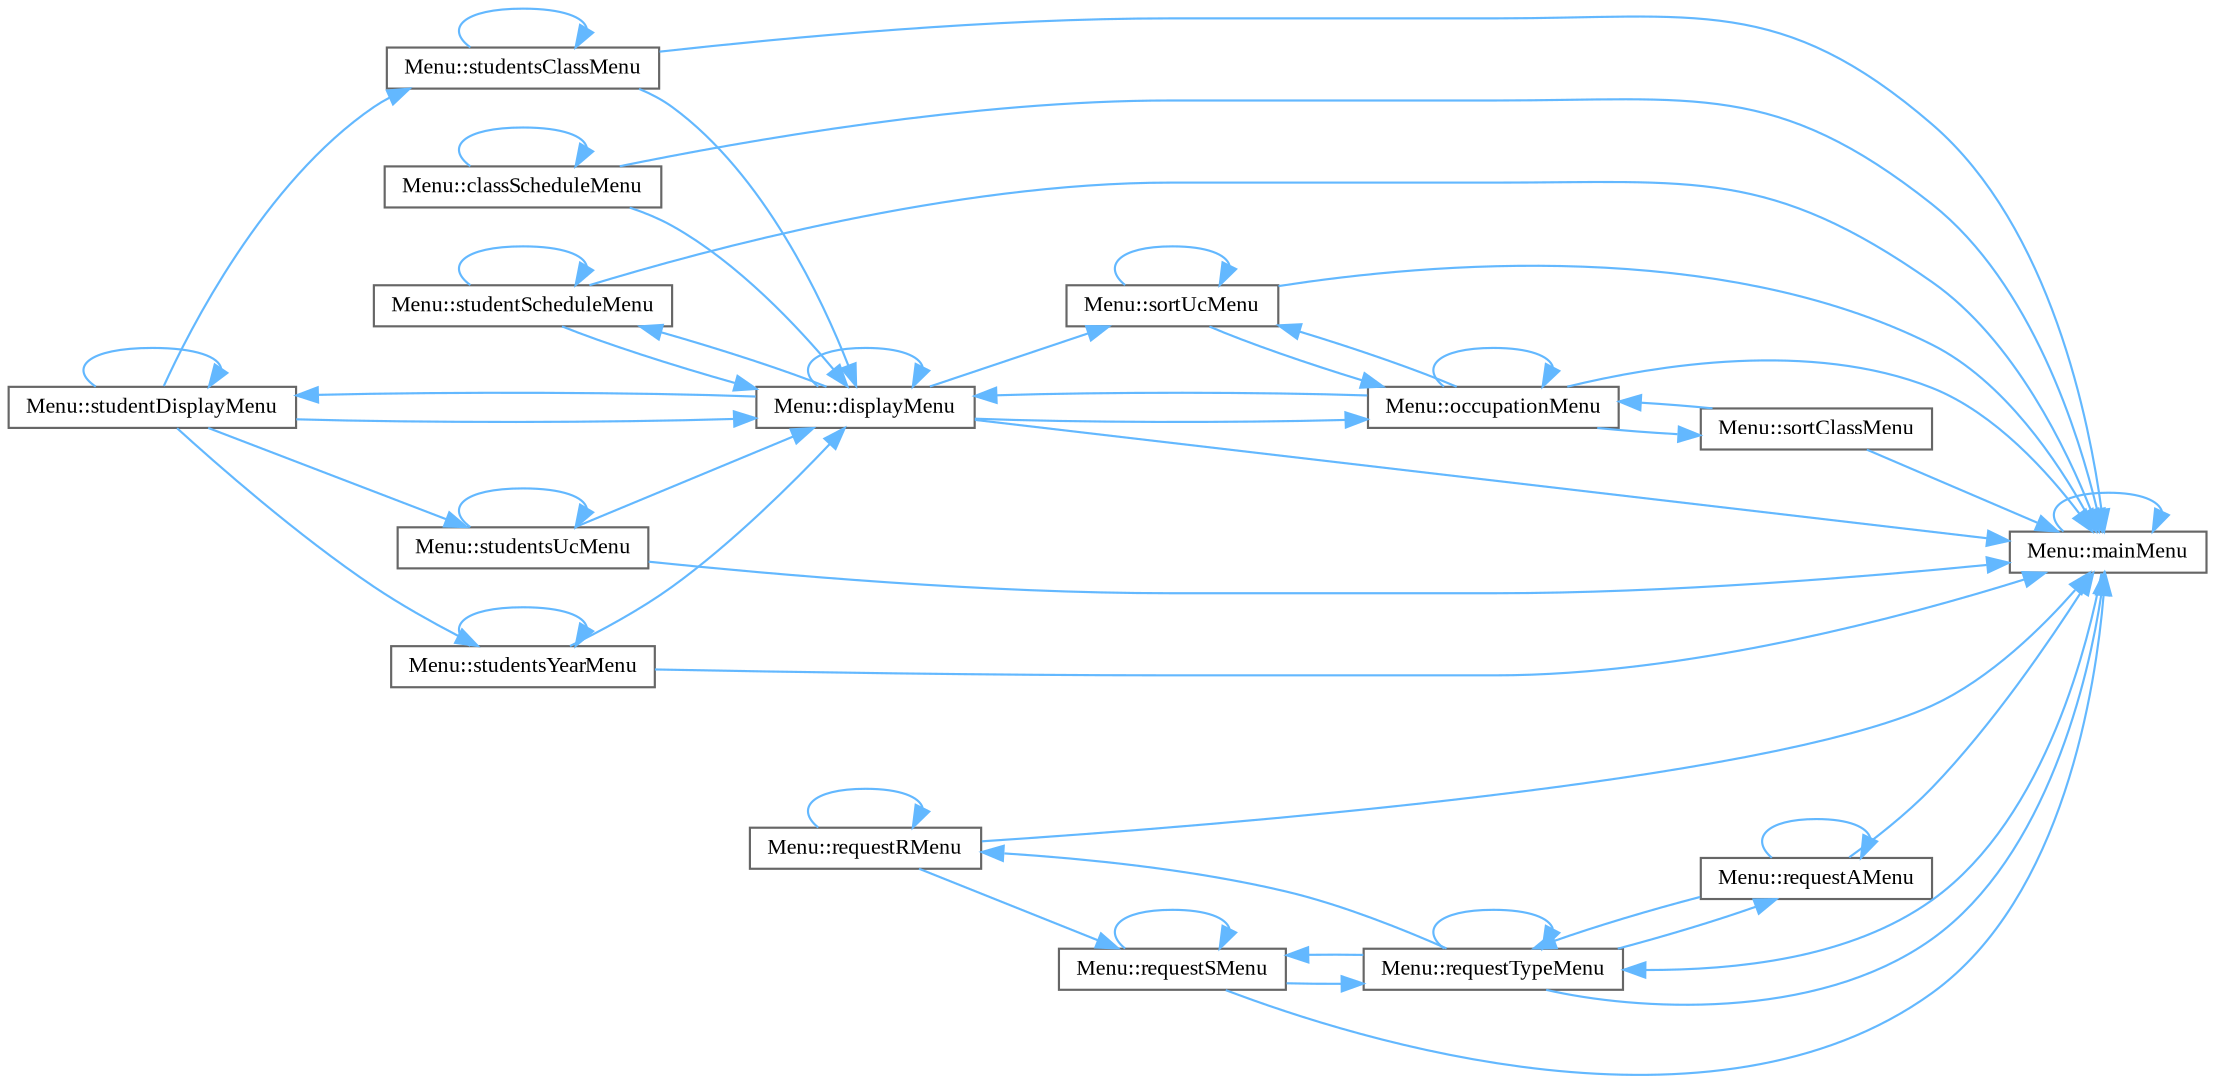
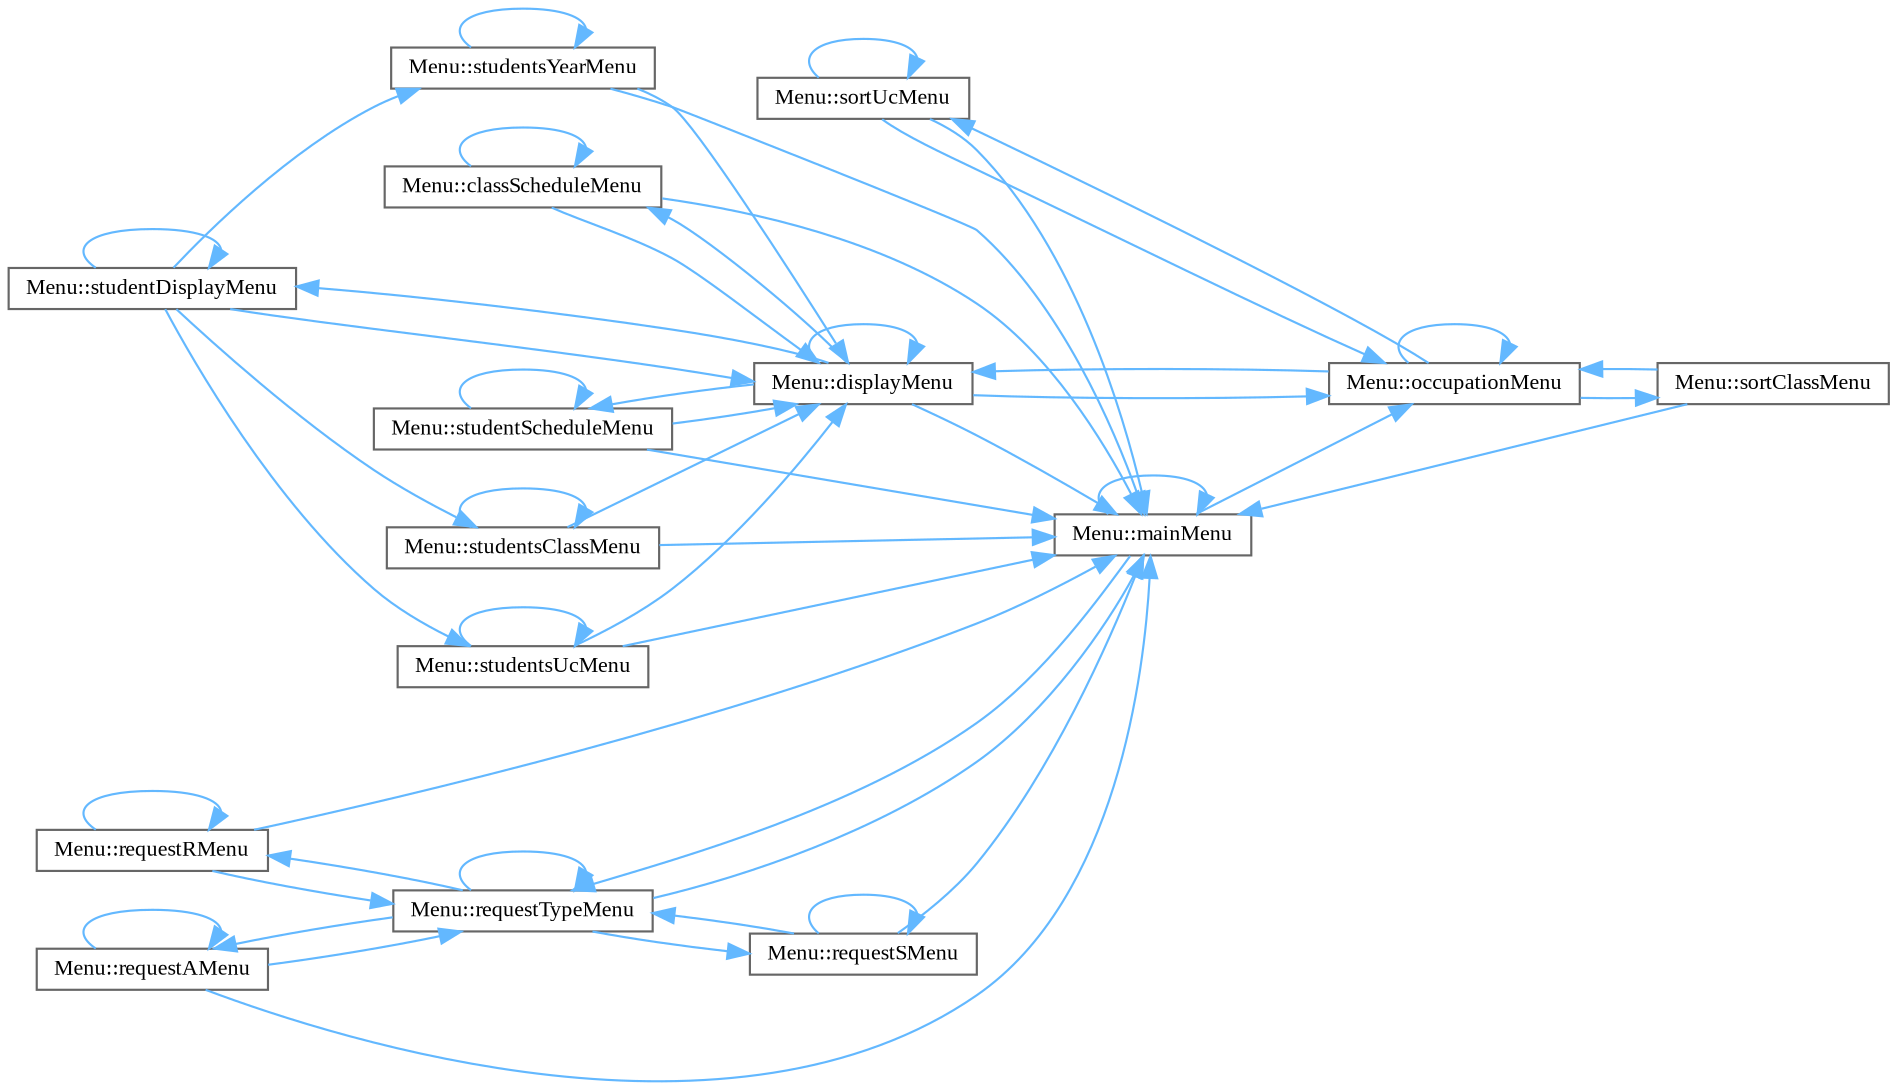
edge "Menu::displayMenu" -> "Menu::sortUcMenu": now "Menu::displayMenu" -> "Menu::classScheduleMenu"
edge "Menu::occupationMenu" -> "Menu::mainMenu": reversed
edge "Menu::requestRMenu" -> "Menu::requestSMenu": now "Menu::requestRMenu" -> "Menu::requestTypeMenu"
